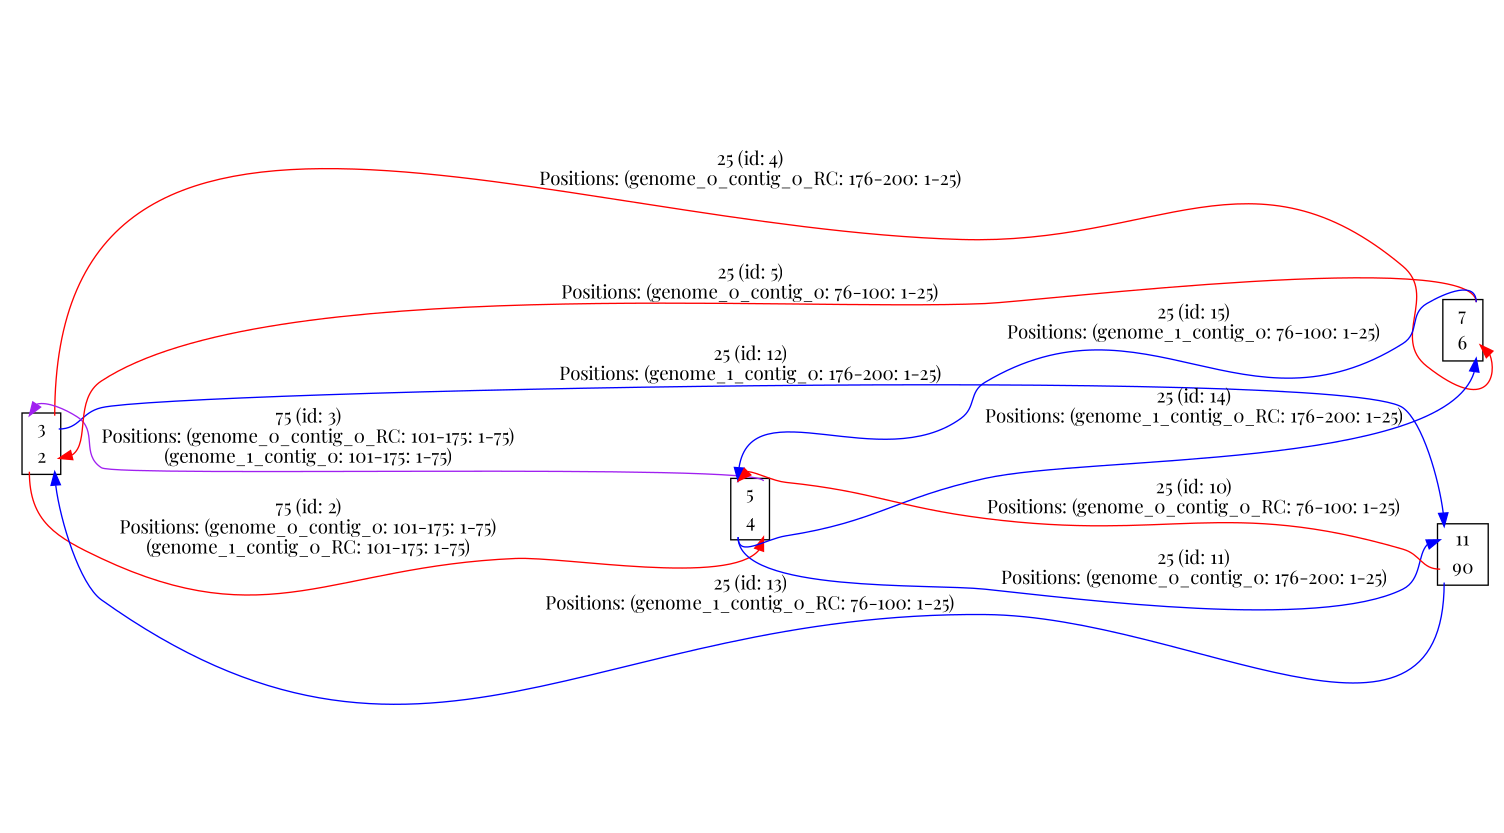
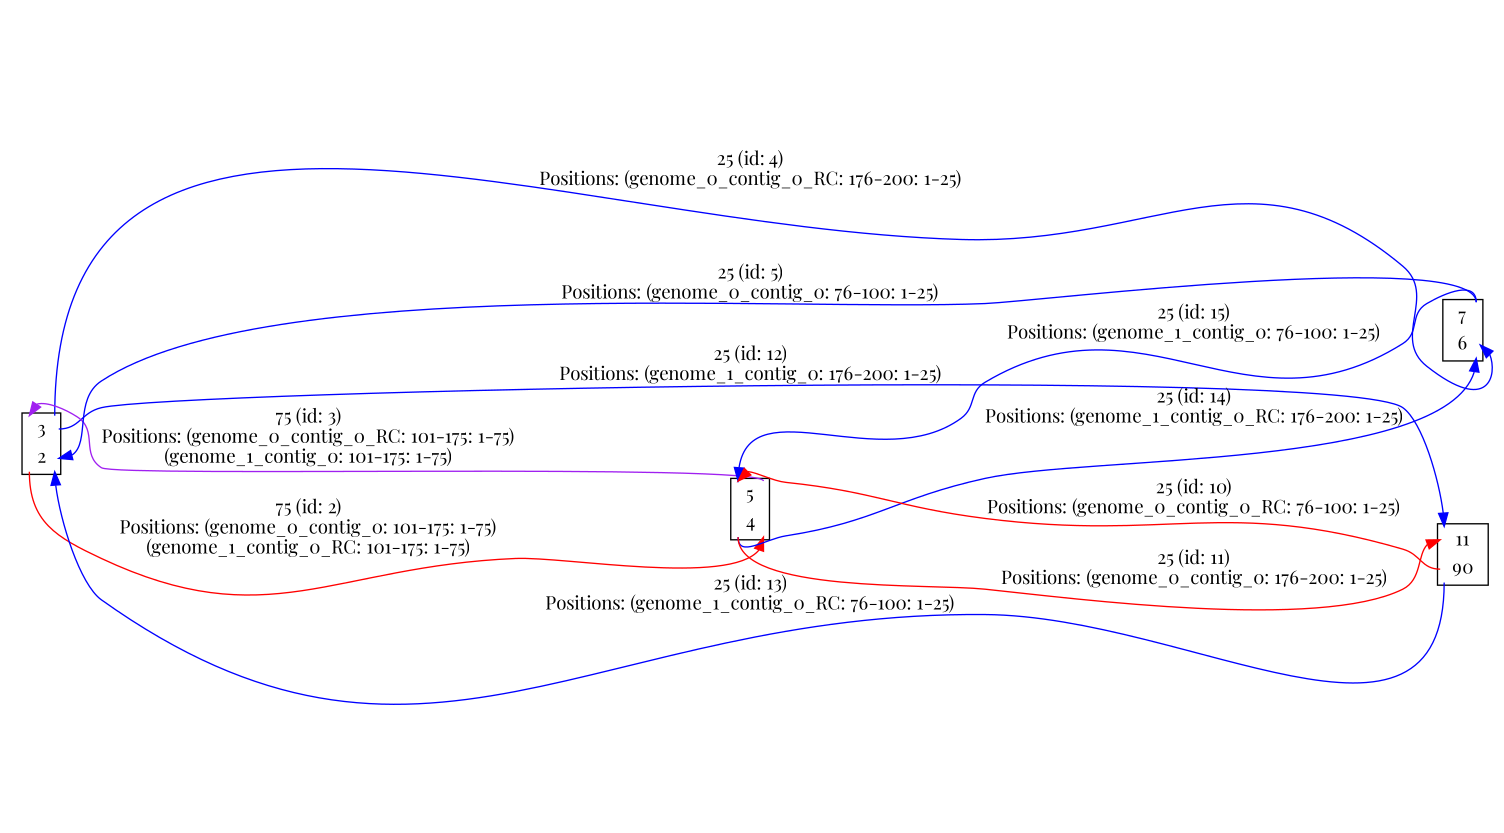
edge "3" -> "7": color red -> blue
edge "7" -> "3": color red -> blue
edge "5" -> "11": color blue -> red
